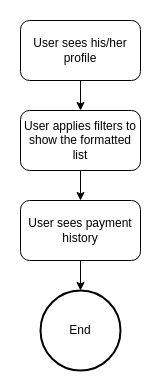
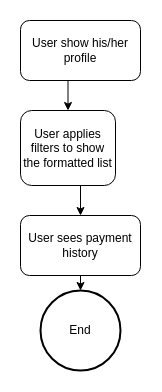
node "User sees his/her profile": label "User sees his/her profile" -> "User show his/her profile"
node "User applies filters to show the formatted list": size 120x60 -> 95x75
node "User sees payment history": moved (81, 231) -> (81, 246)
